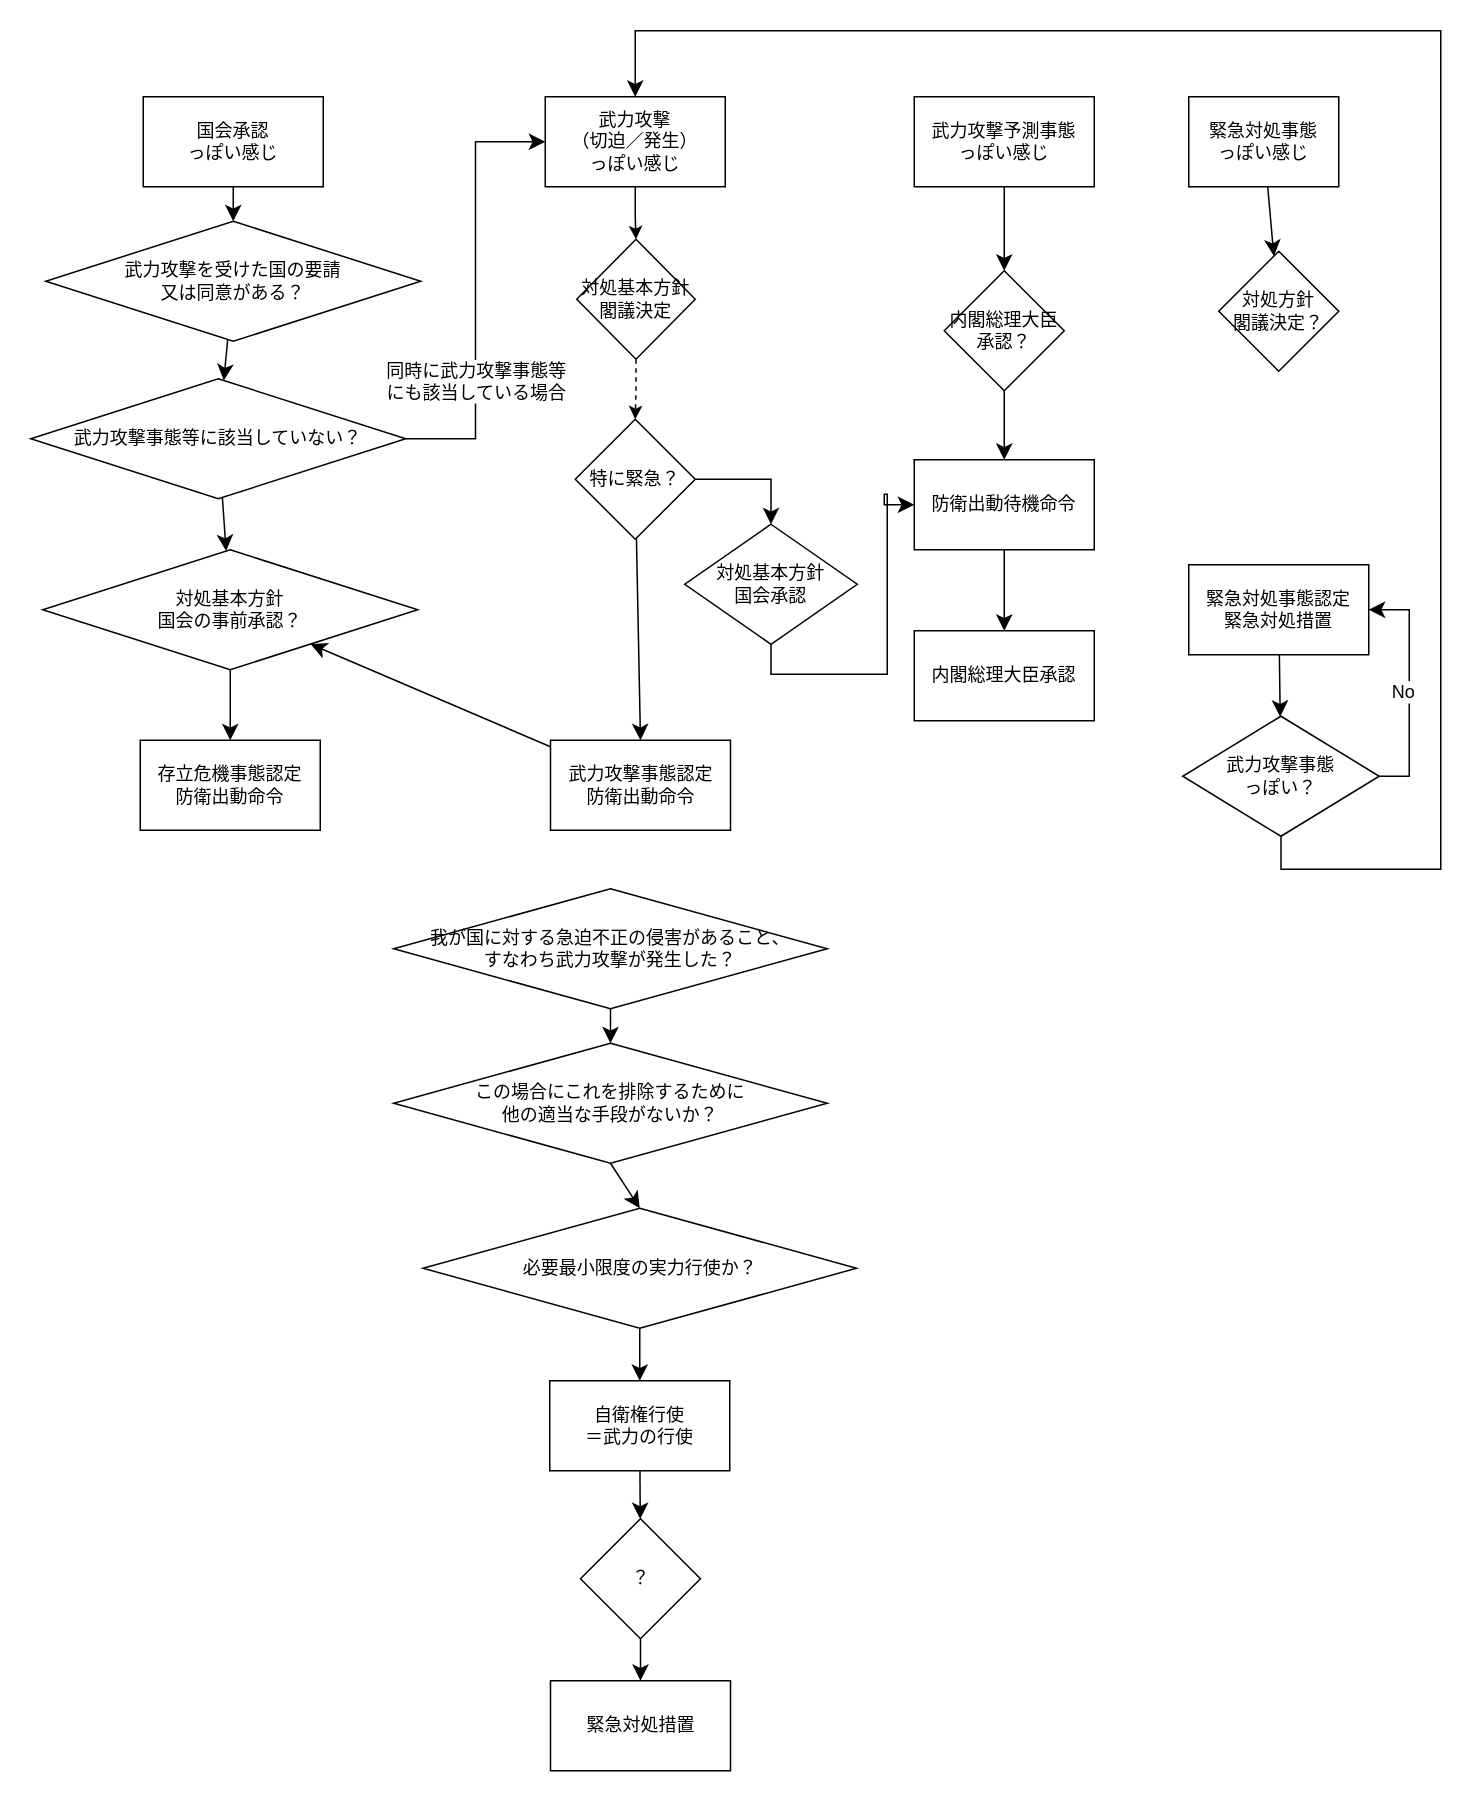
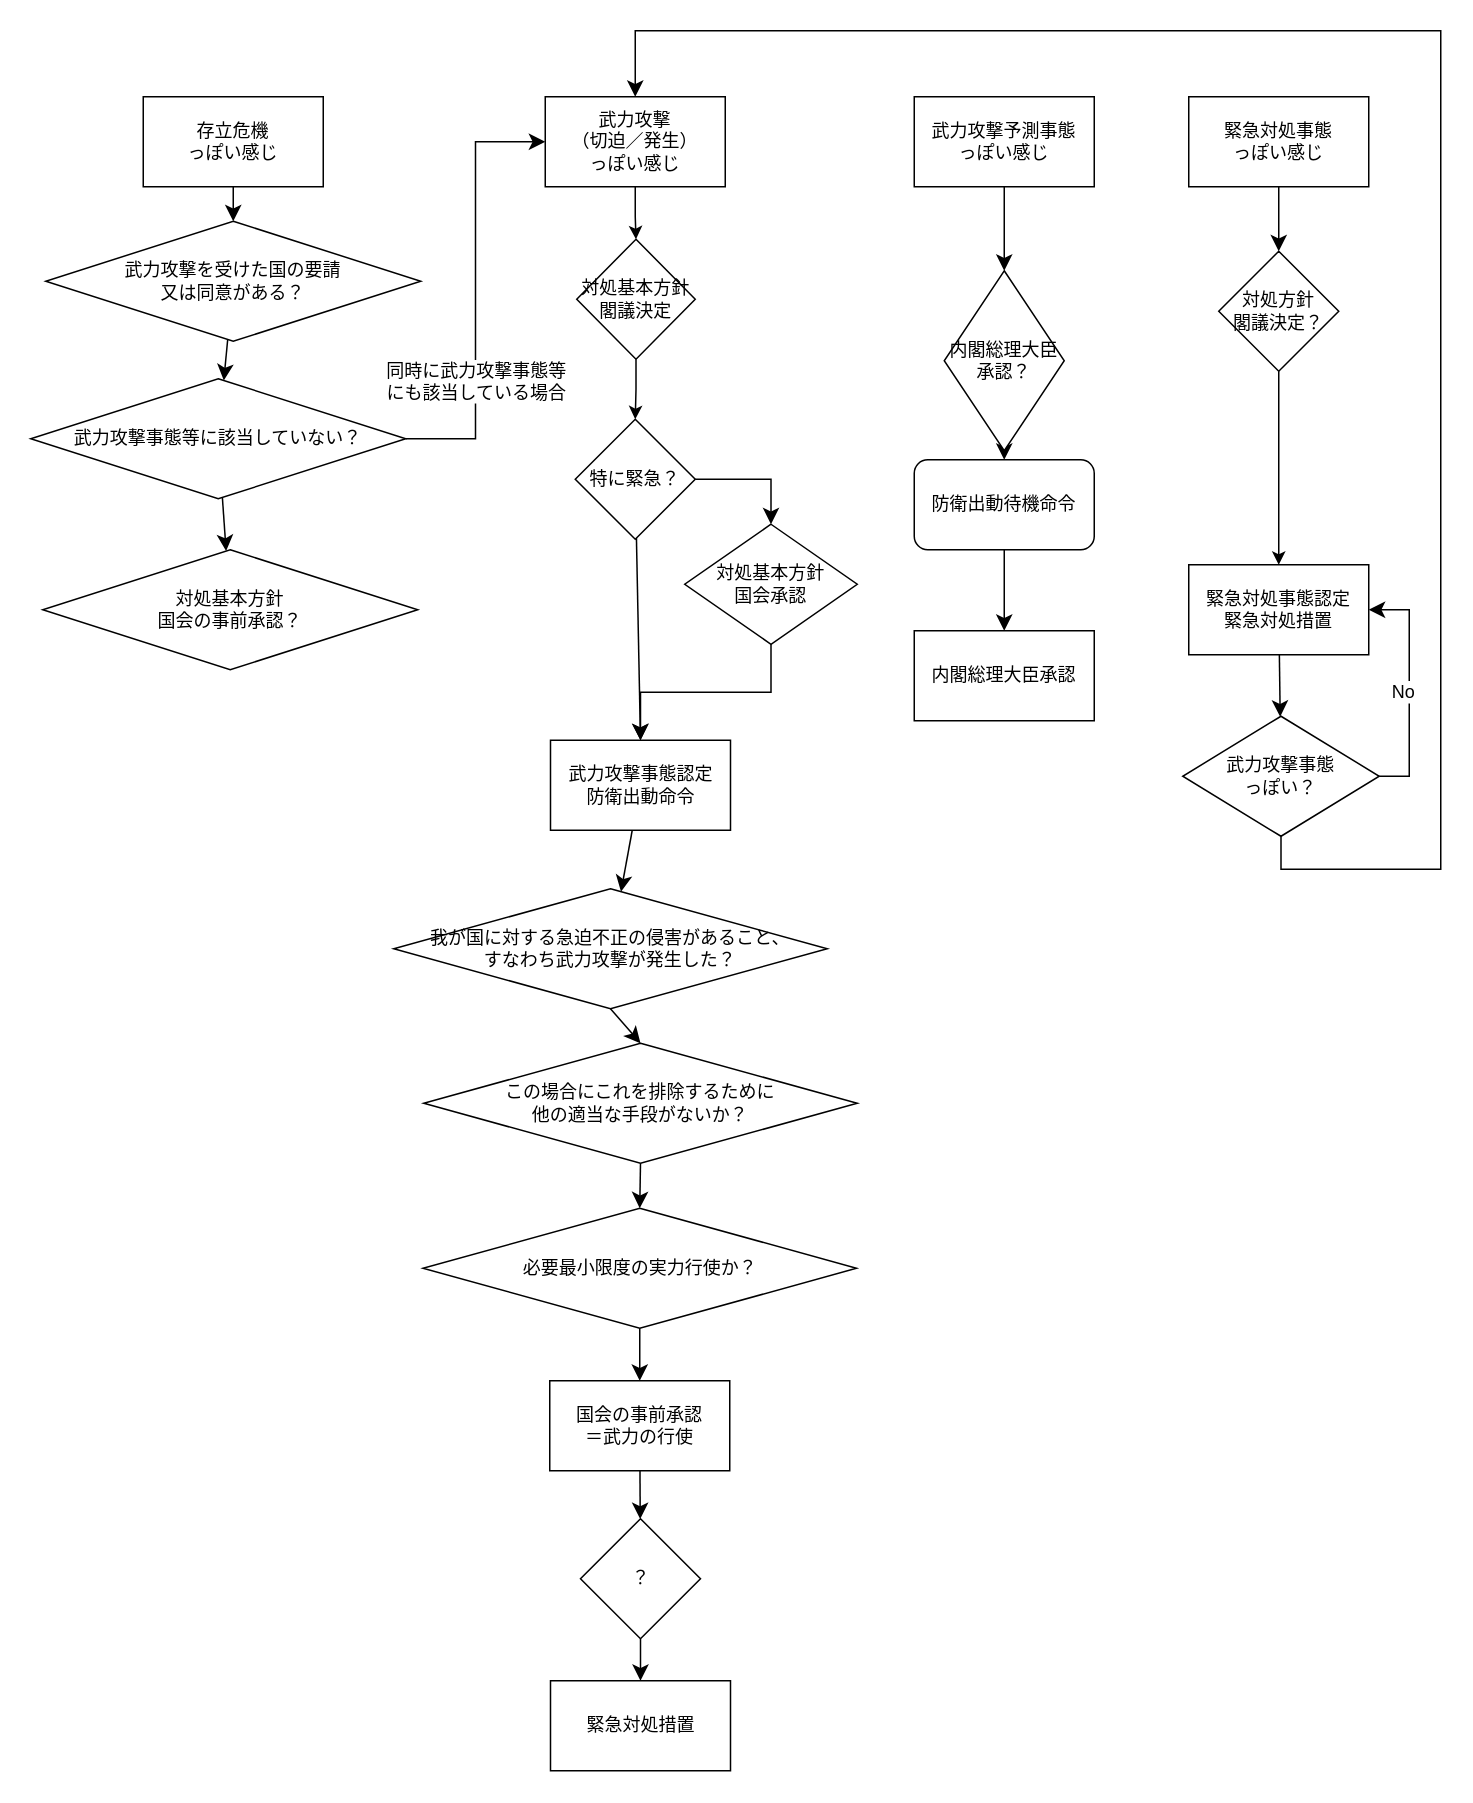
node "国会承認 っぽい感じ": label "国会承認 っぽい感じ" -> "存立危機 っぽい感じ"
node "緊急対処事態 っぽい感じ": size 150x90 -> 180x90
node "内閣総理大臣承認？": size 120x120 -> 120x180
edge "対処基本方針 閣議決定" -> "特に緊急？": style dashed -> solid
edge "対処方針 閣議決定？" -> "緊急対処事態認定 緊急対処措置": added
node "防衛出動待機命令": shape rectangle -> rounded rectangle
edge "対処基本方針 国会承認" -> "防衛出動待機命令": now "対処基本方針 国会承認" -> "武力攻撃事態認定 防衛出動命令"
edge "武力攻撃事態認定 防衛出動命令" -> "対処基本方針 国会の事前承認？": now "武力攻撃事態認定 防衛出動命令" -> "我が国に対する急迫不正の侵害があること、 すなわち武力攻撃が発生した？"
edge "対処基本方針 国会の事前承認？" -> "存立危機事態認定 防衛出動命令": removed
node "存立危機事態認定 防衛出動命令": removed
node "この場合にこれを排除するために 他の適当な手段がないか？": moved (611, 1103) -> (641, 1103)
node "自衛権行使 ＝武力の行使": label "自衛権行使 ＝武力の行使" -> "国会の事前承認 ＝武力の行使"
